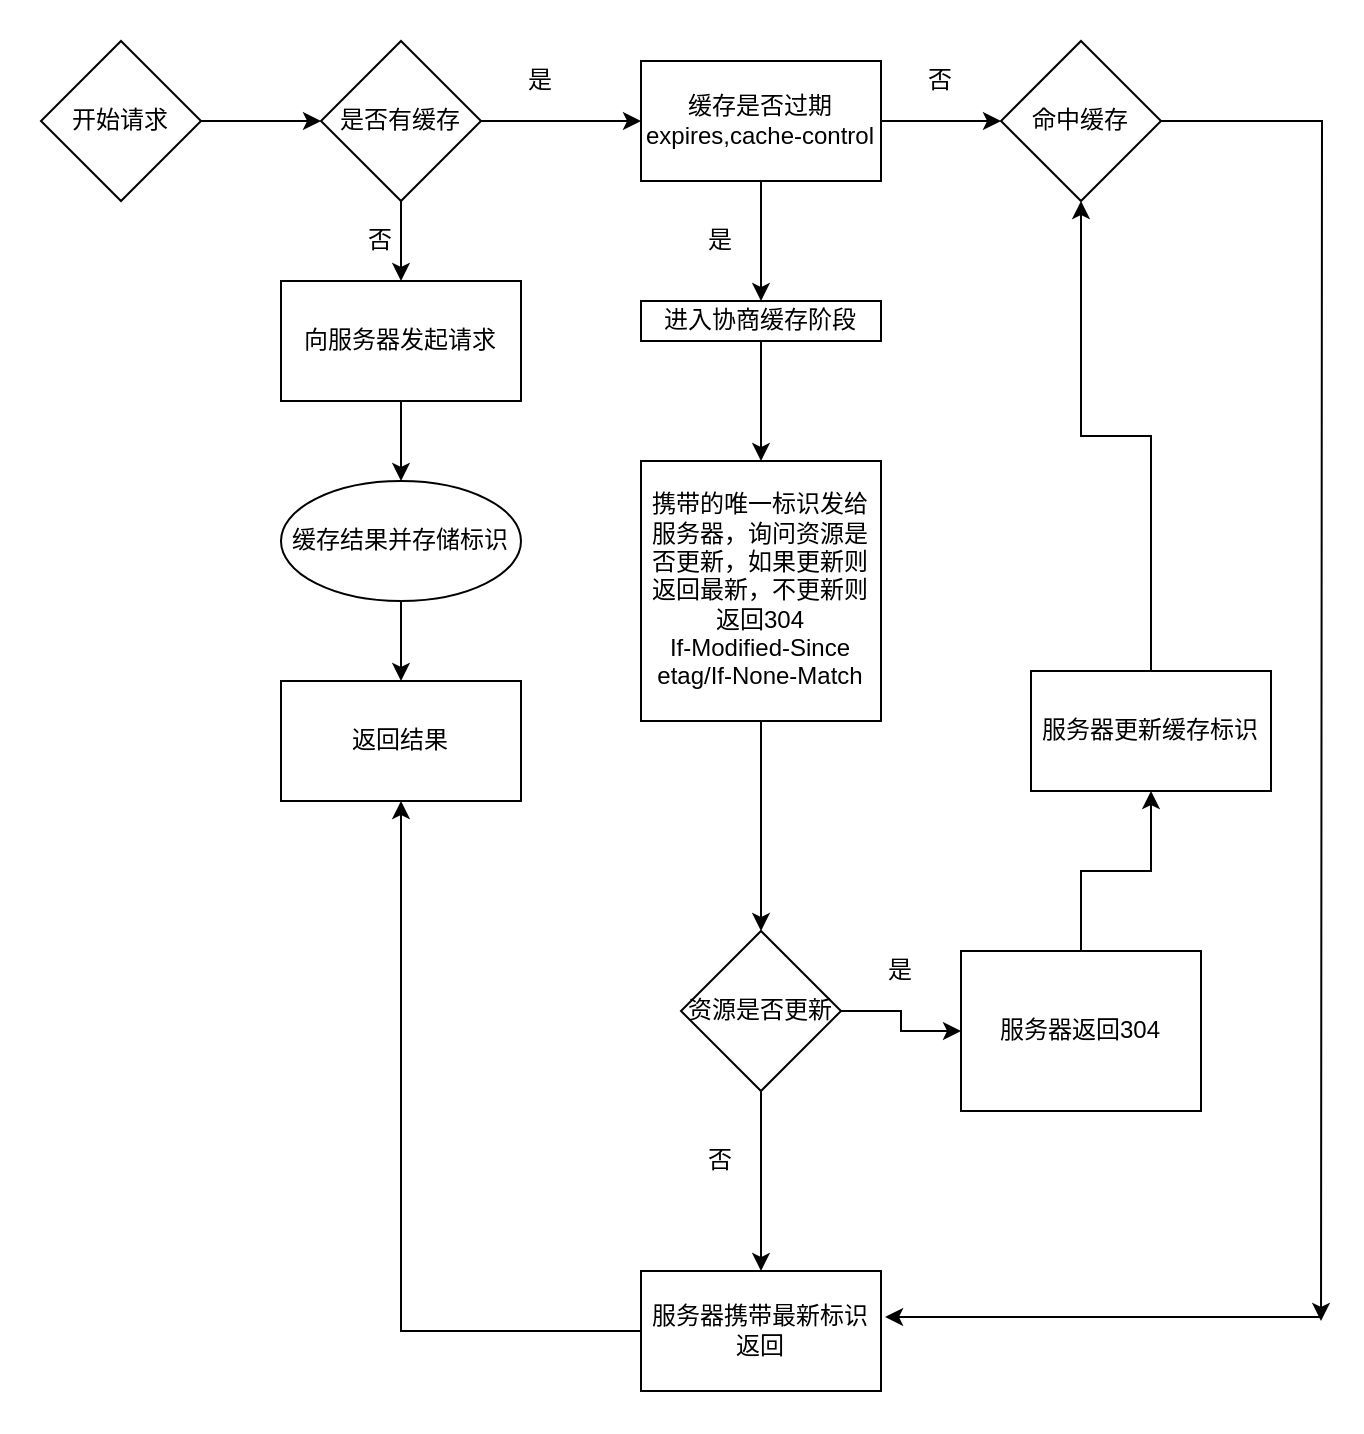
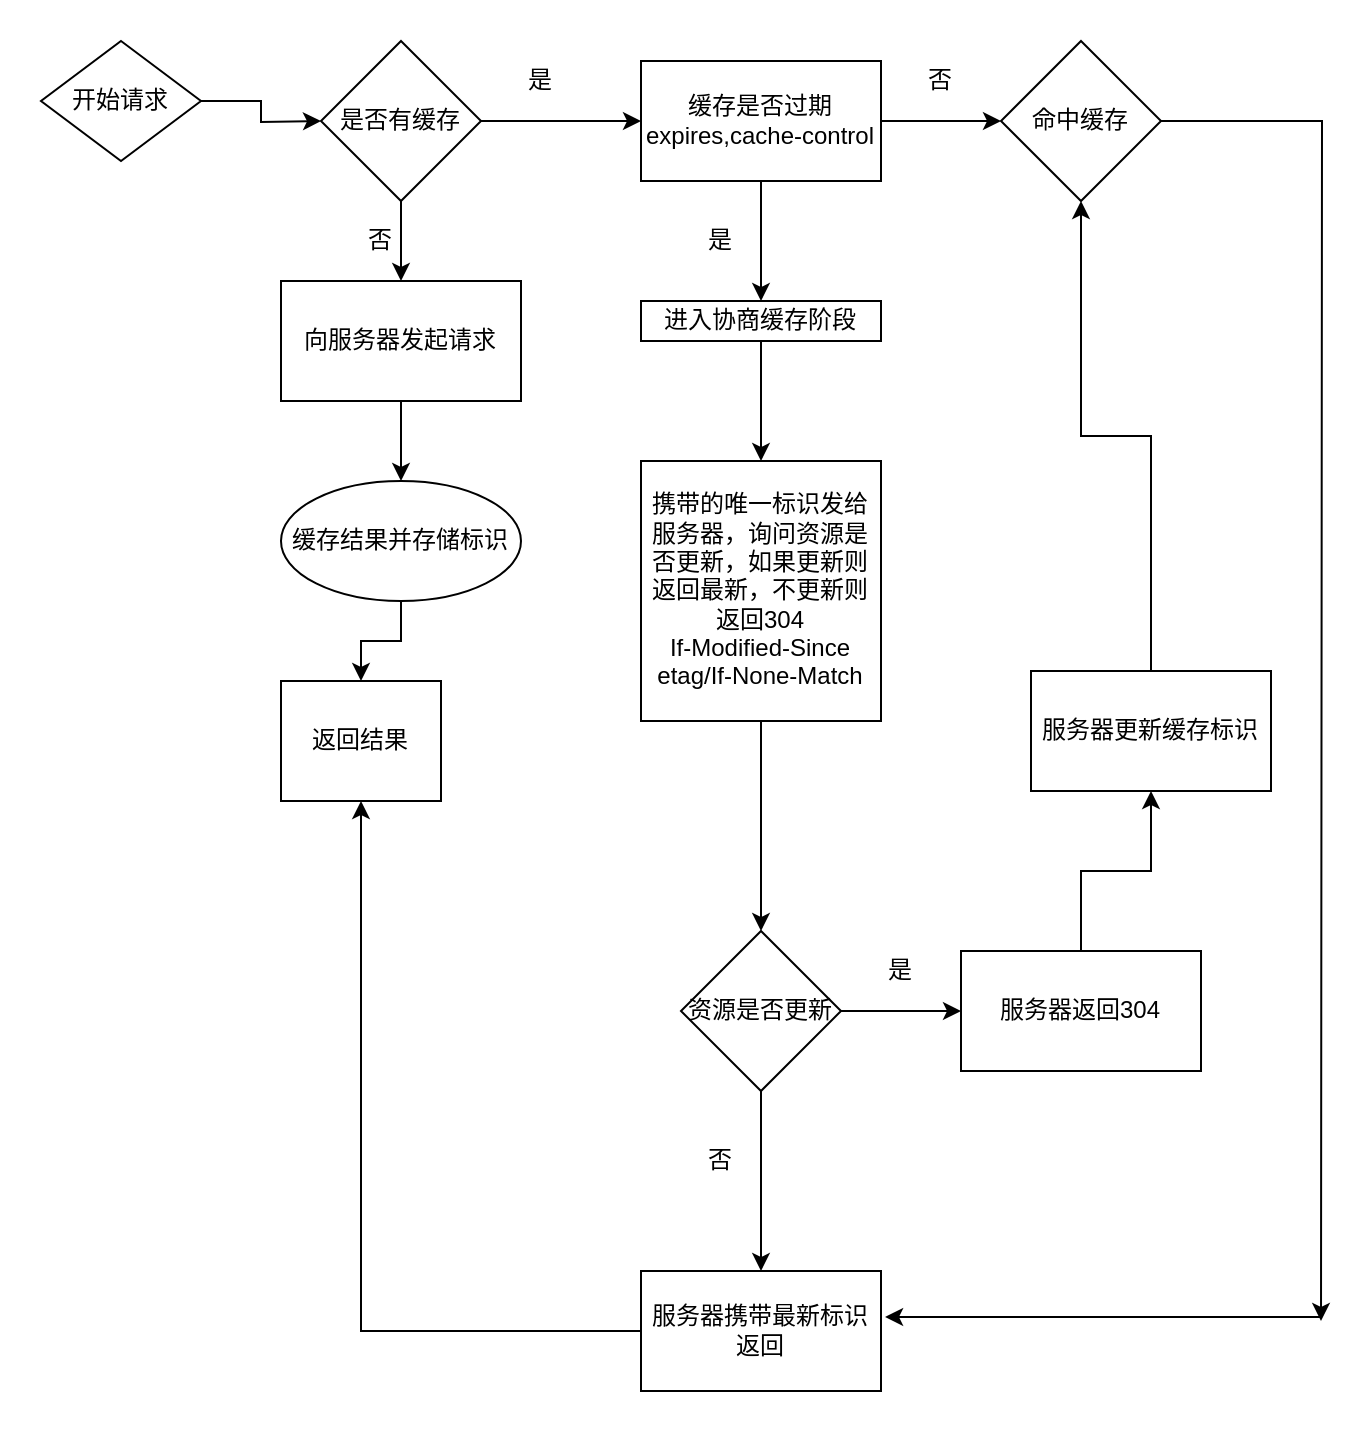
node "开始请求": size 160x160 -> 160x120
node "返回结果": size 240x120 -> 160x120
node "服务器返回304": size 240x160 -> 240x120
